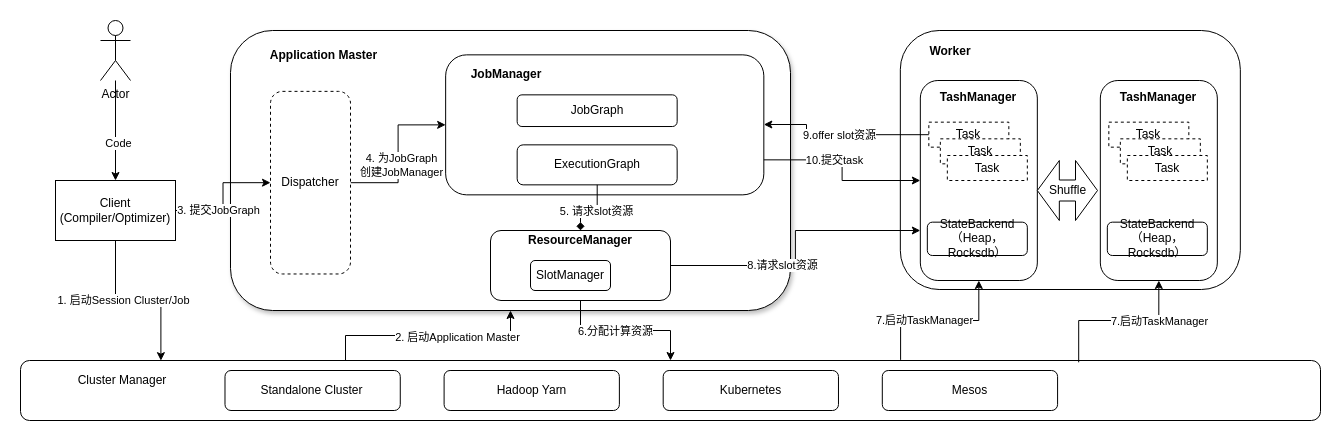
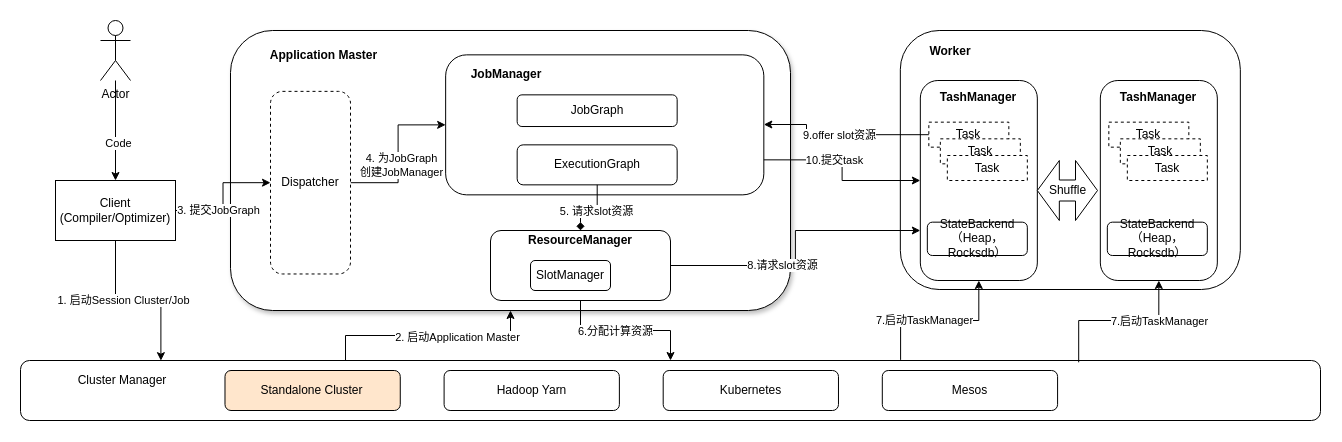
node "Standalone Cluster": fillcolor #ffffff -> #ffe6cc
